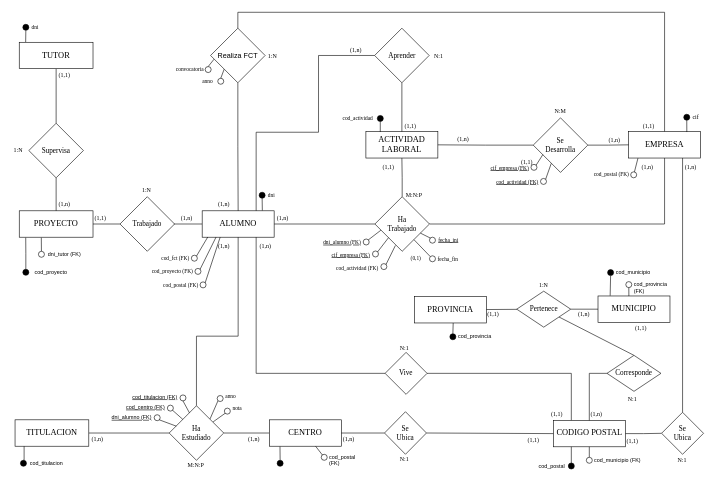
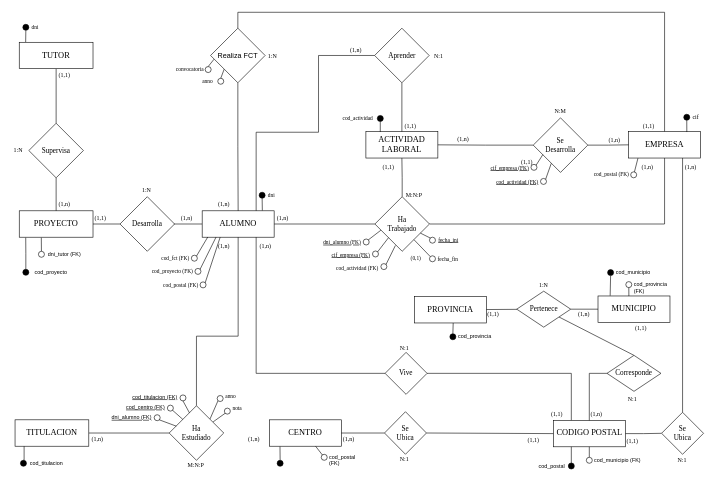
node "Trabajado": label "Trabajado" -> "Desarrolla"
edge "Ha Estudiado" -- "CENTRO": removed
